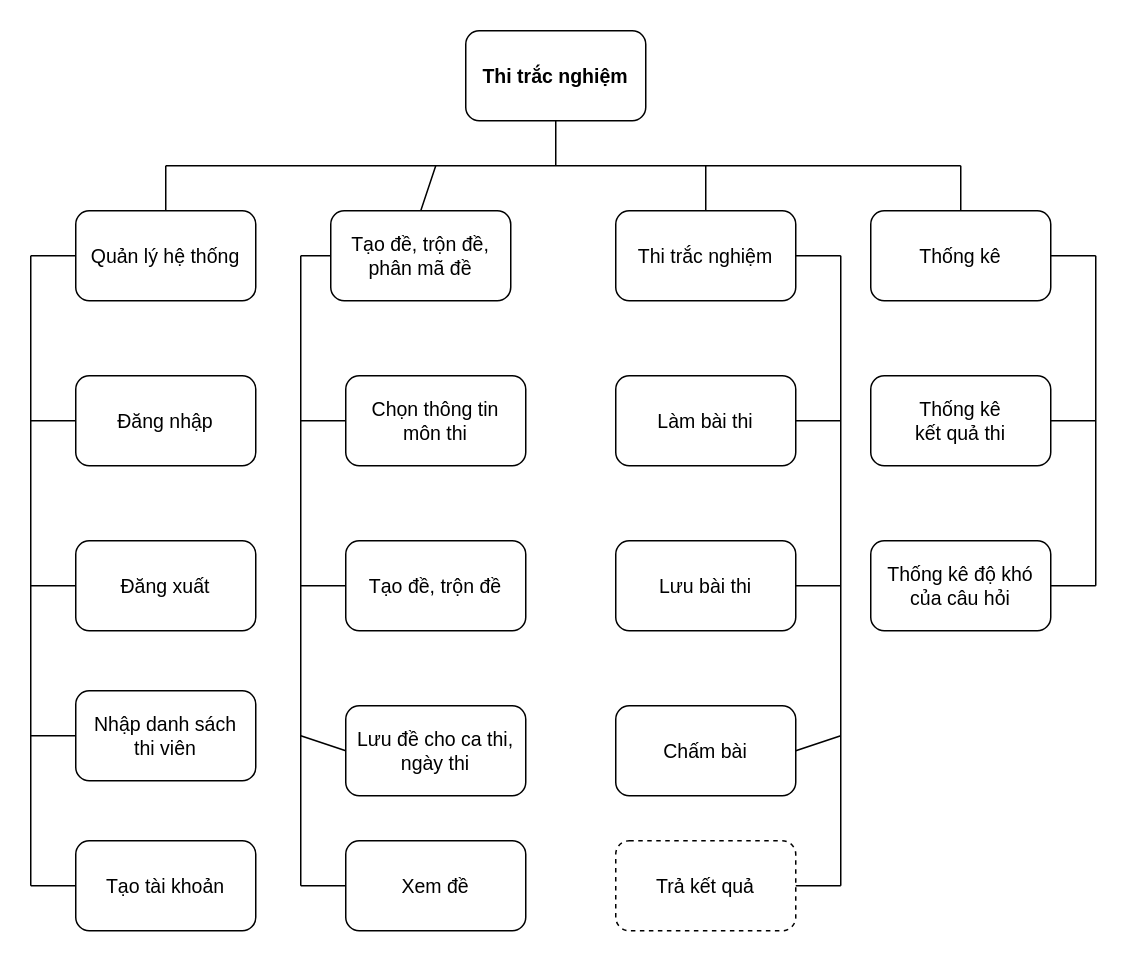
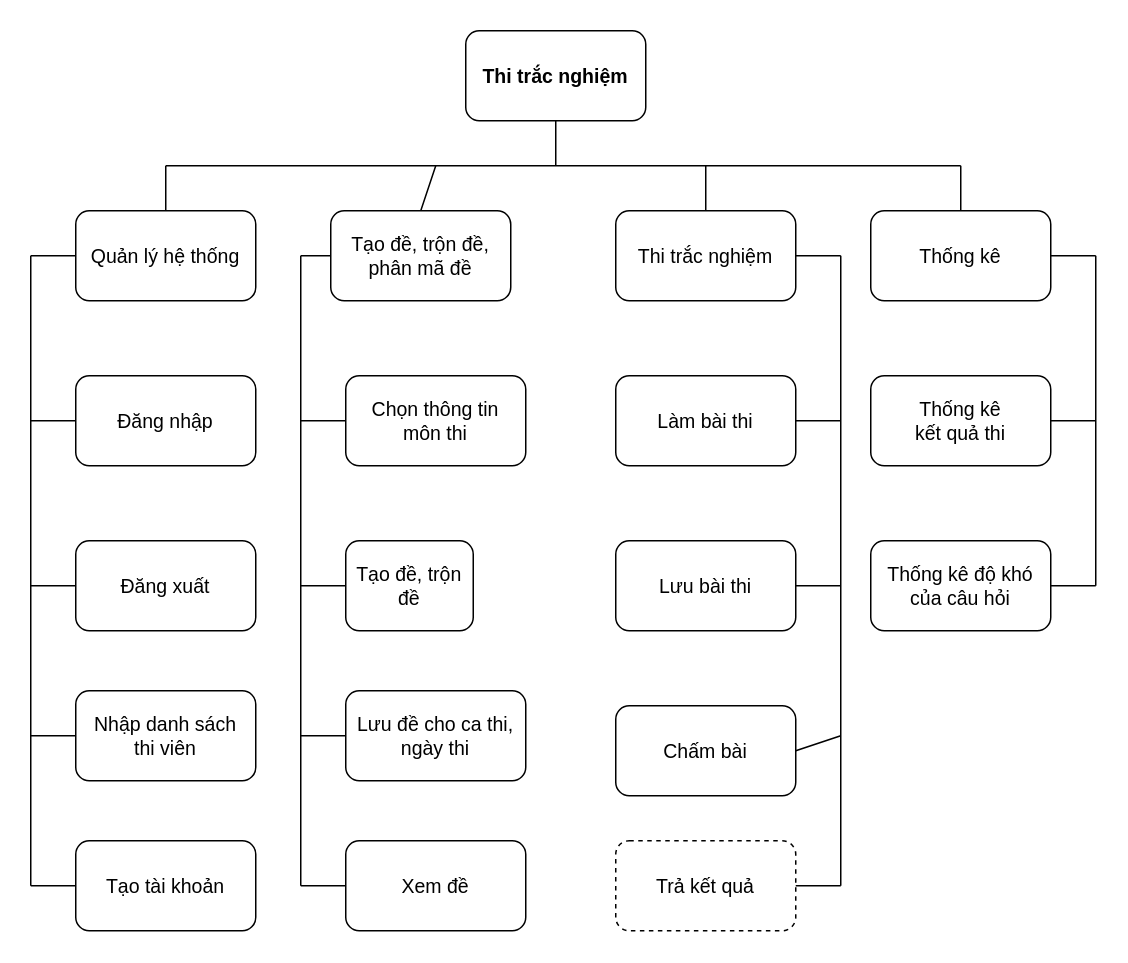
node "Tạo đề, trộn đề": size 180x90 -> 128x90
node "Lưu đề cho ca thi,ngày thi": moved (436, 751) -> (436, 736)
